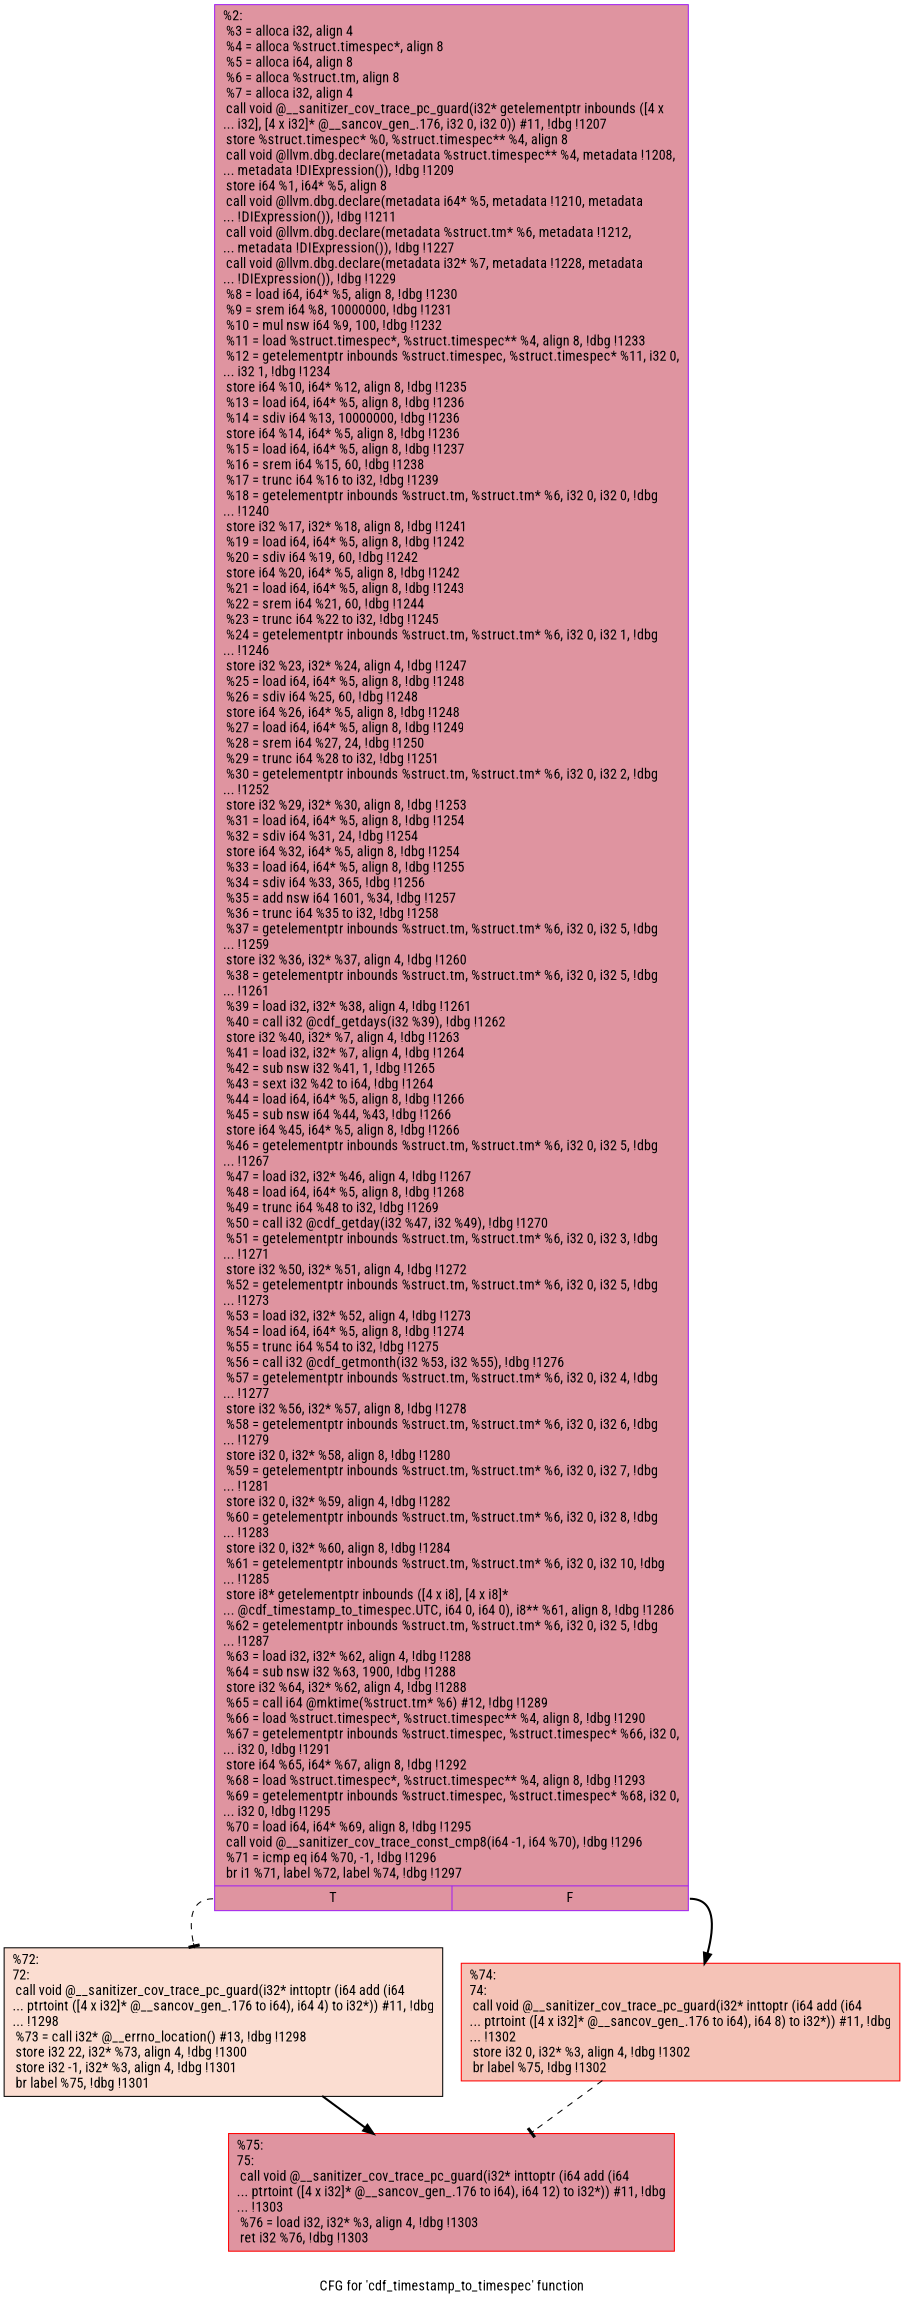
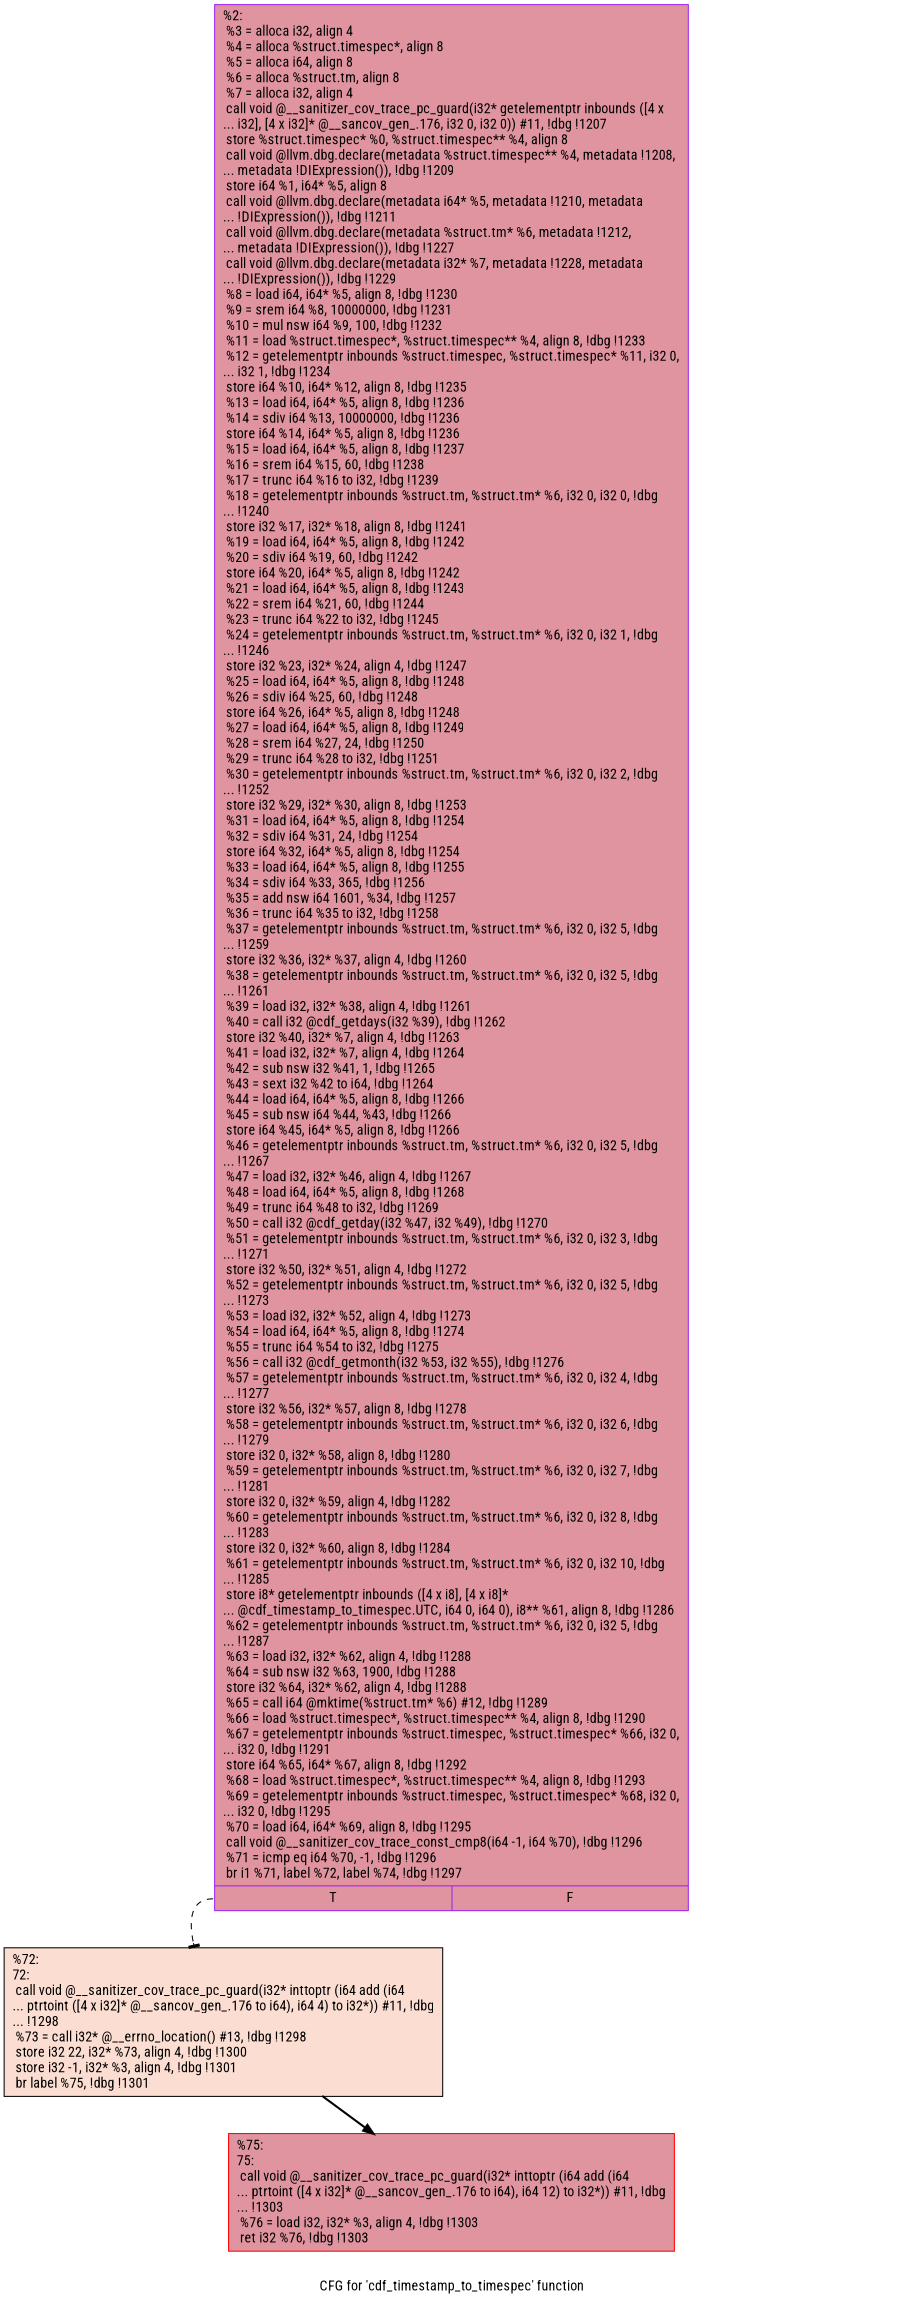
node "%74:": removed
